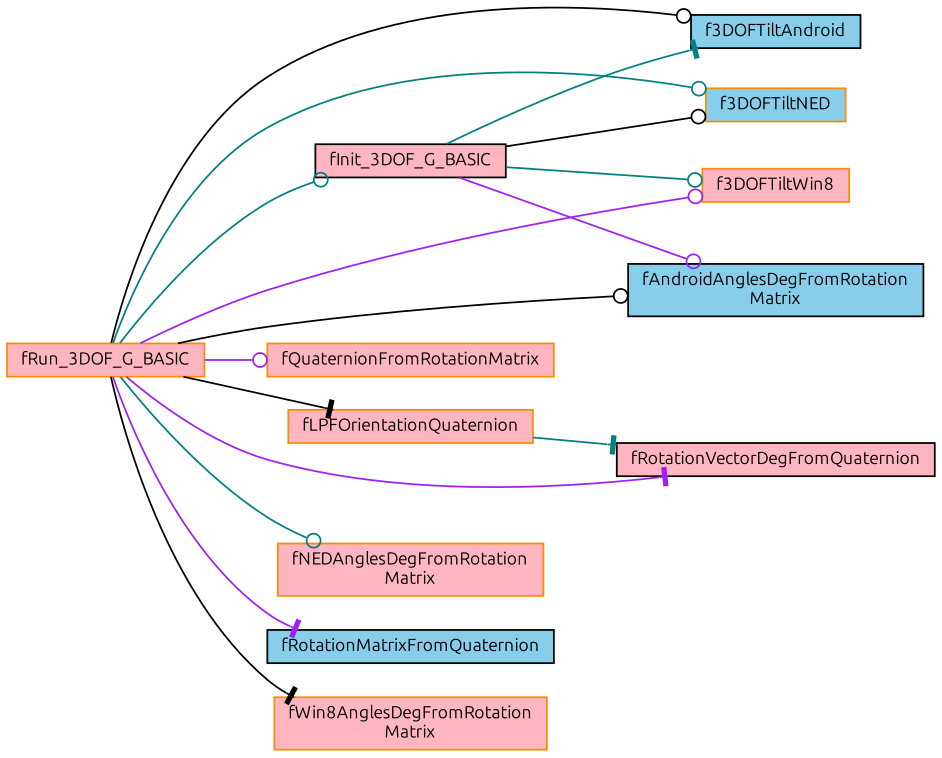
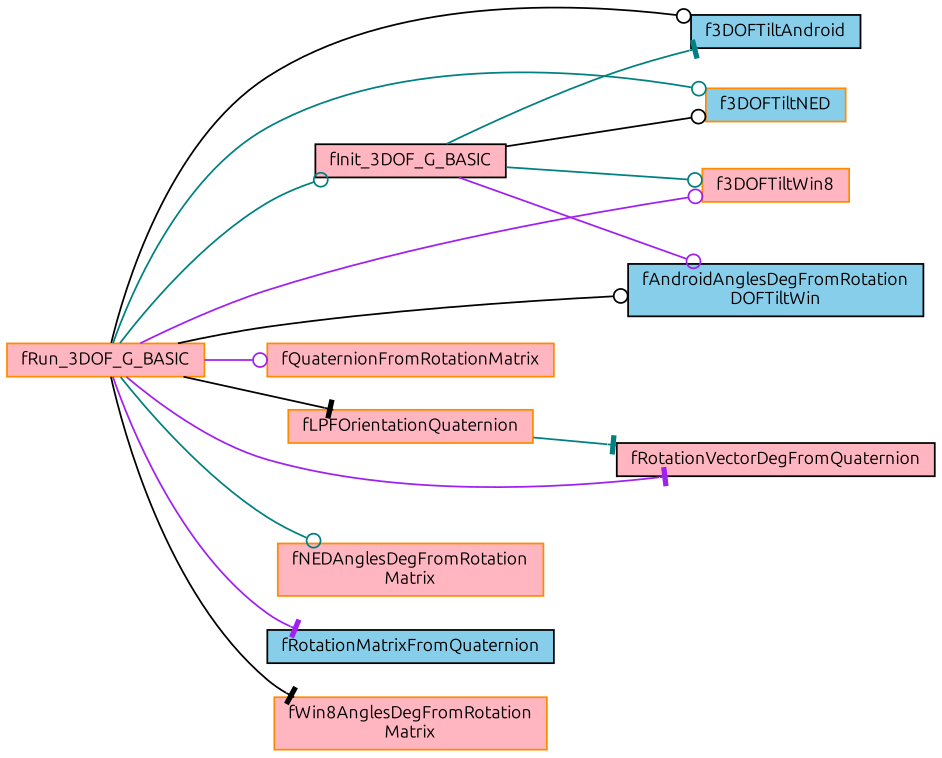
node "fAndroidAnglesDegFromRotation Matrix": label "fAndroidAnglesDegFromRotation Matrix" -> "fAndroidAnglesDegFromRotation DOFTiltWin"
